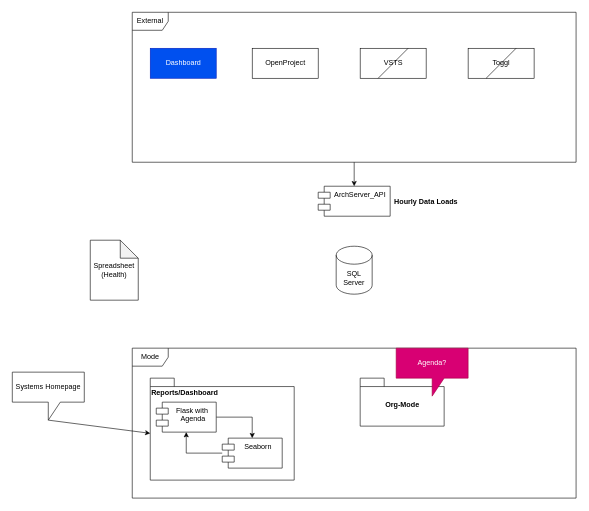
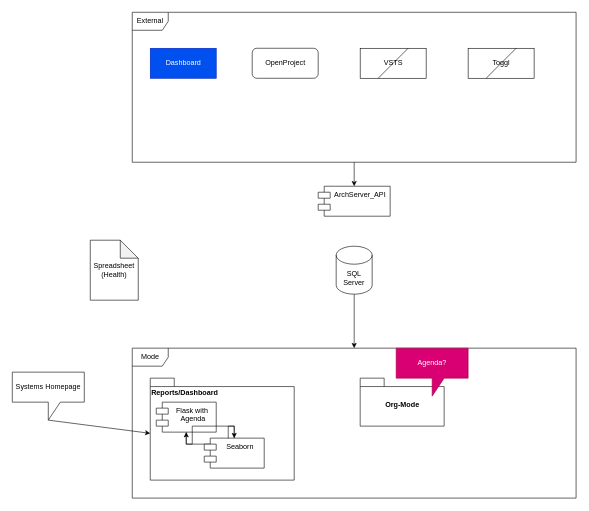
node "OpenProject": shape rectangle -> rounded rectangle
node "Hourly Data Loads": removed
edge "SQL Server" -> "Mode": added
node "Seaborn": moved (252, 453) -> (234, 453)
